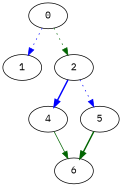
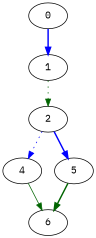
edge "0" -> "1": style dotted -> bold
edge "0" -> "2": now "1" -> "2"
edge "2" -> "4": style bold -> dotted
edge "2" -> "5": style dotted -> bold
